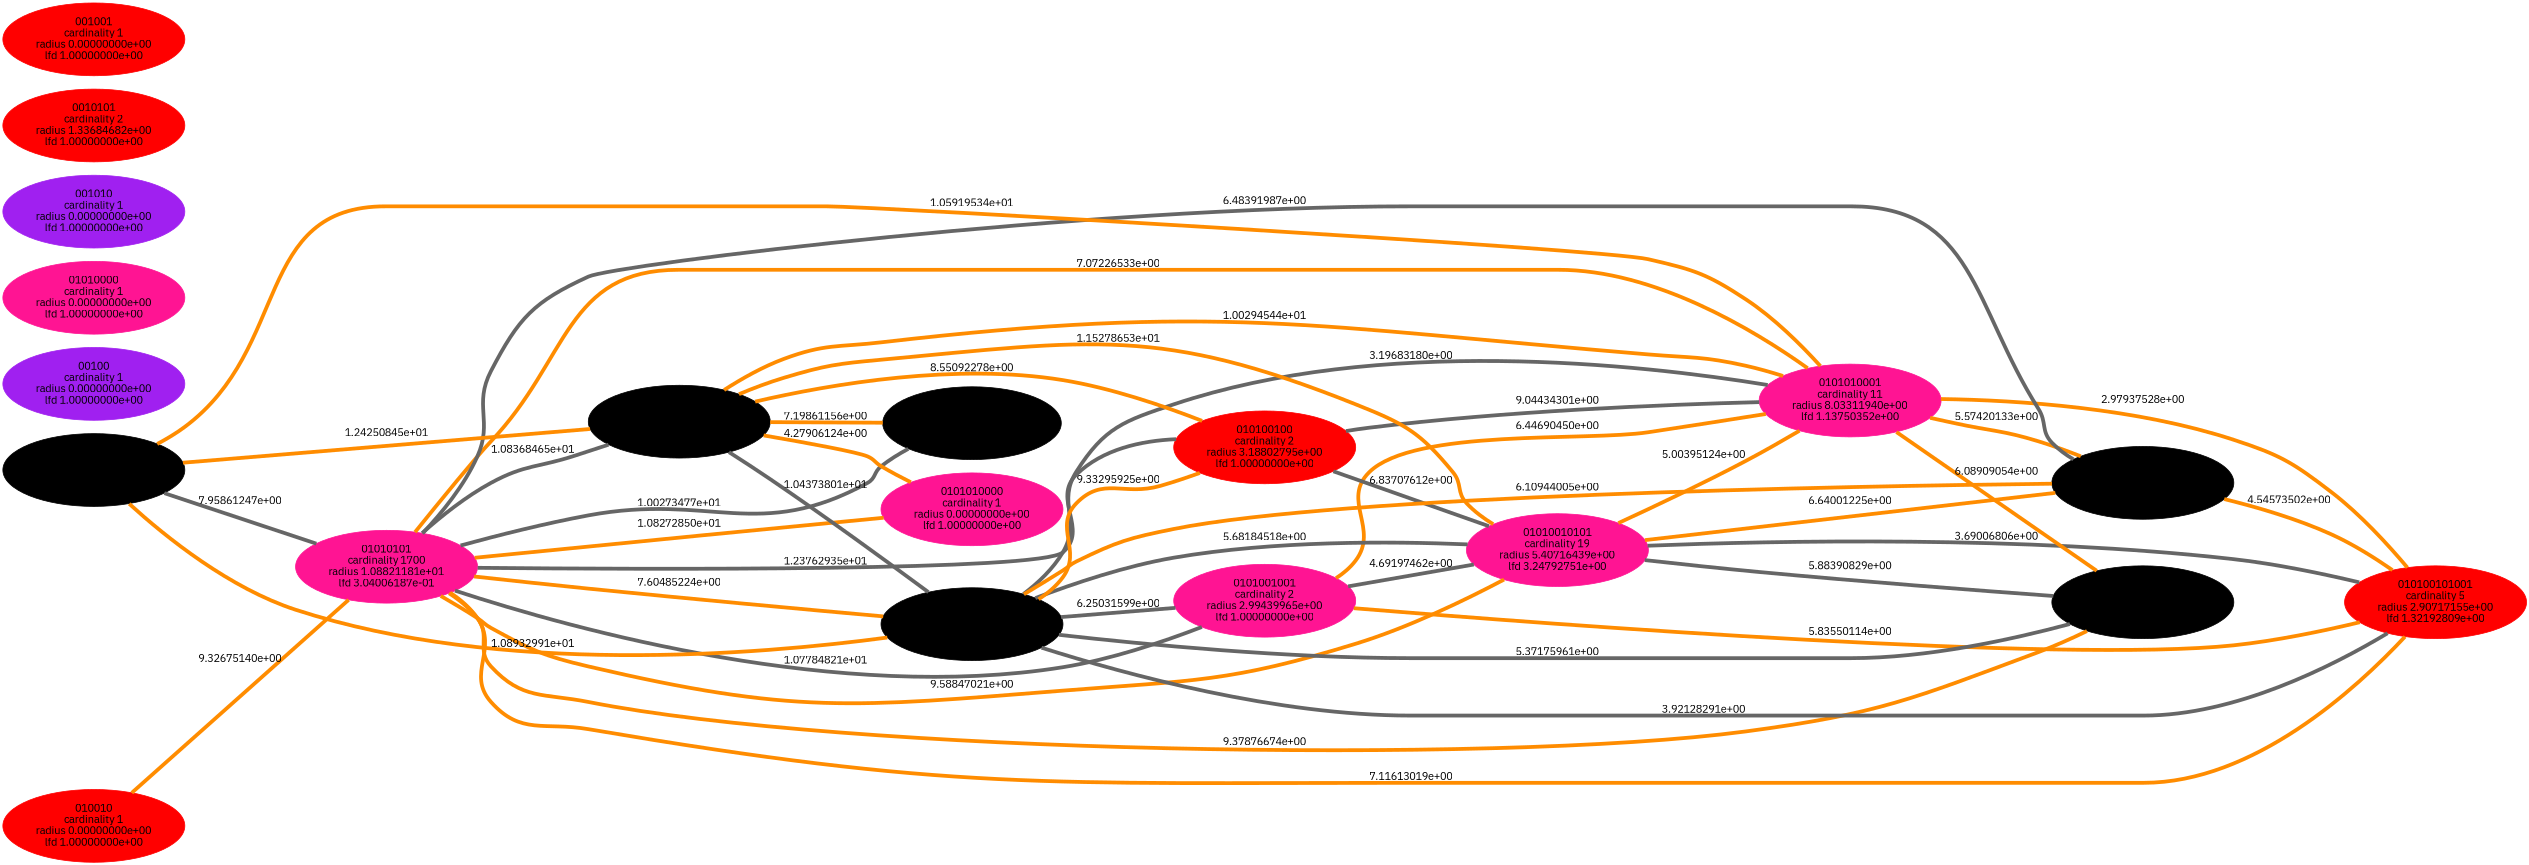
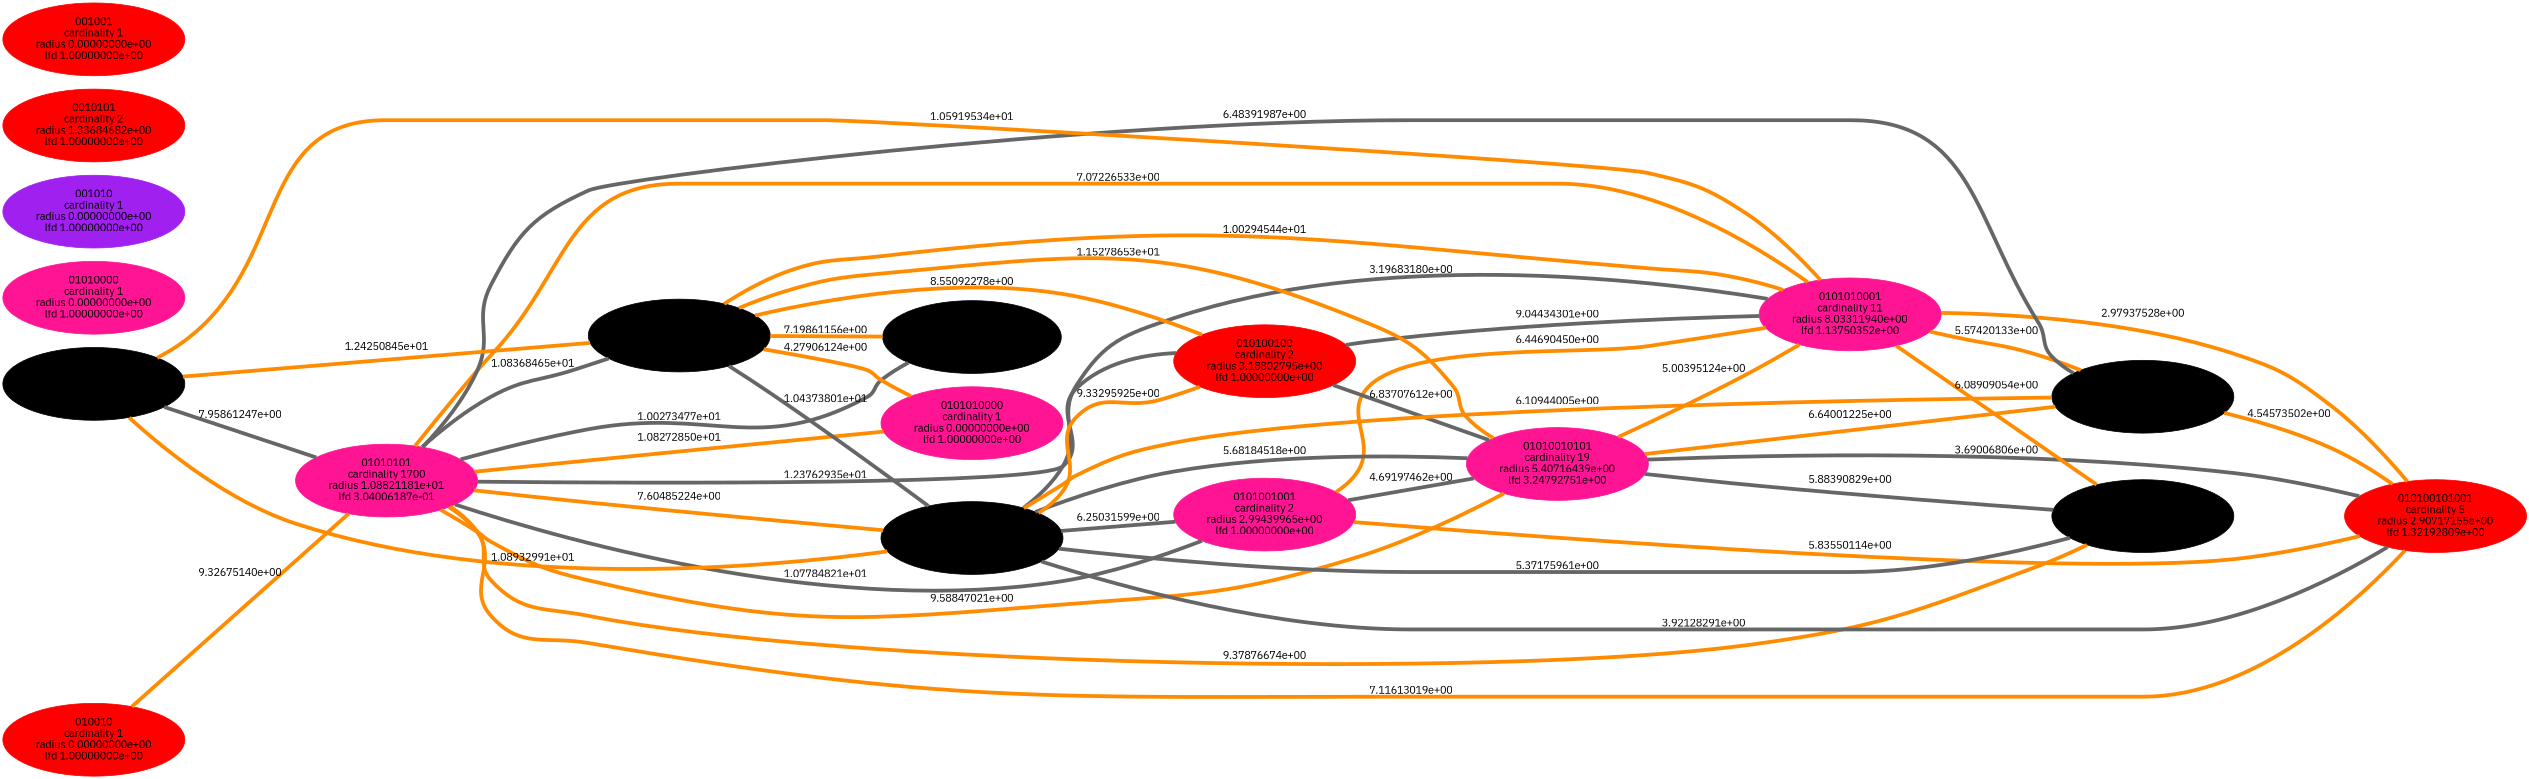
node "00100 cardinality 1 radius 0.00000000e+00 lfd 1.00000000e+00": removed
